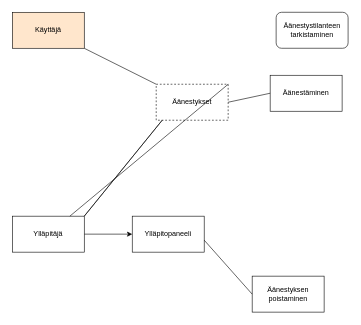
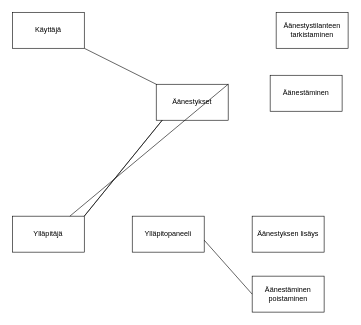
node "Käyttäjä": fillcolor #ffe6cc -> #ffffff
node "Äänestystilanteen tarkistaminen": shape rounded rectangle -> rectangle
edge "Äänestäminen" -- "Äänestykset": removed
node "Äänestykset": style dashed -> solid
edge "Ylläpitäjä" -> "Ylläpitopaneeli": removed
node "Äänestyksen lisäys": added
node "Äänestyksen poistaminen": label "Äänestyksen poistaminen" -> "Äänestäminen poistaminen"
